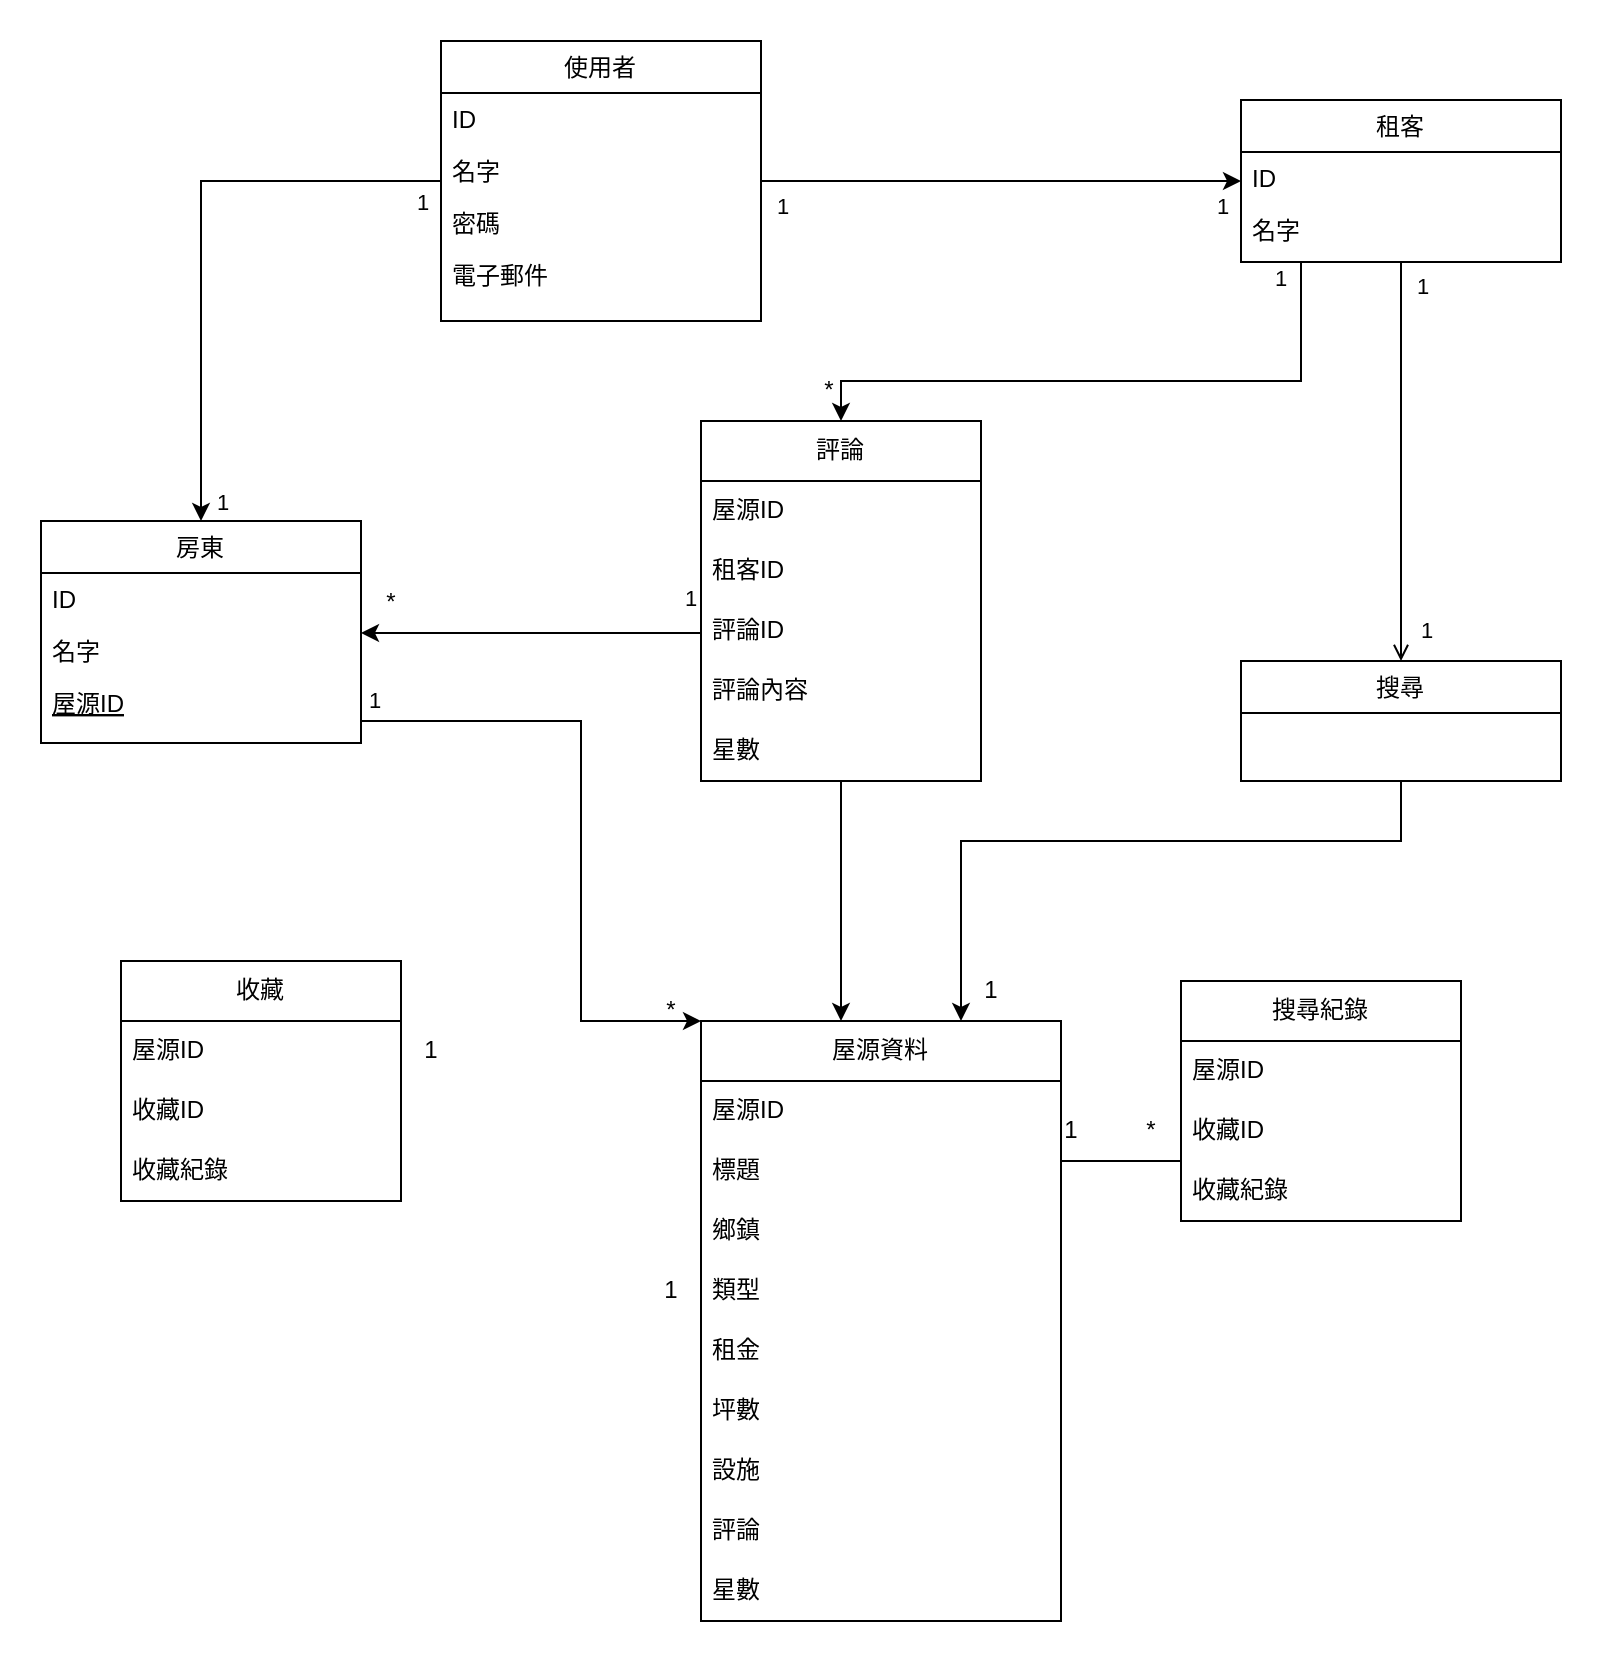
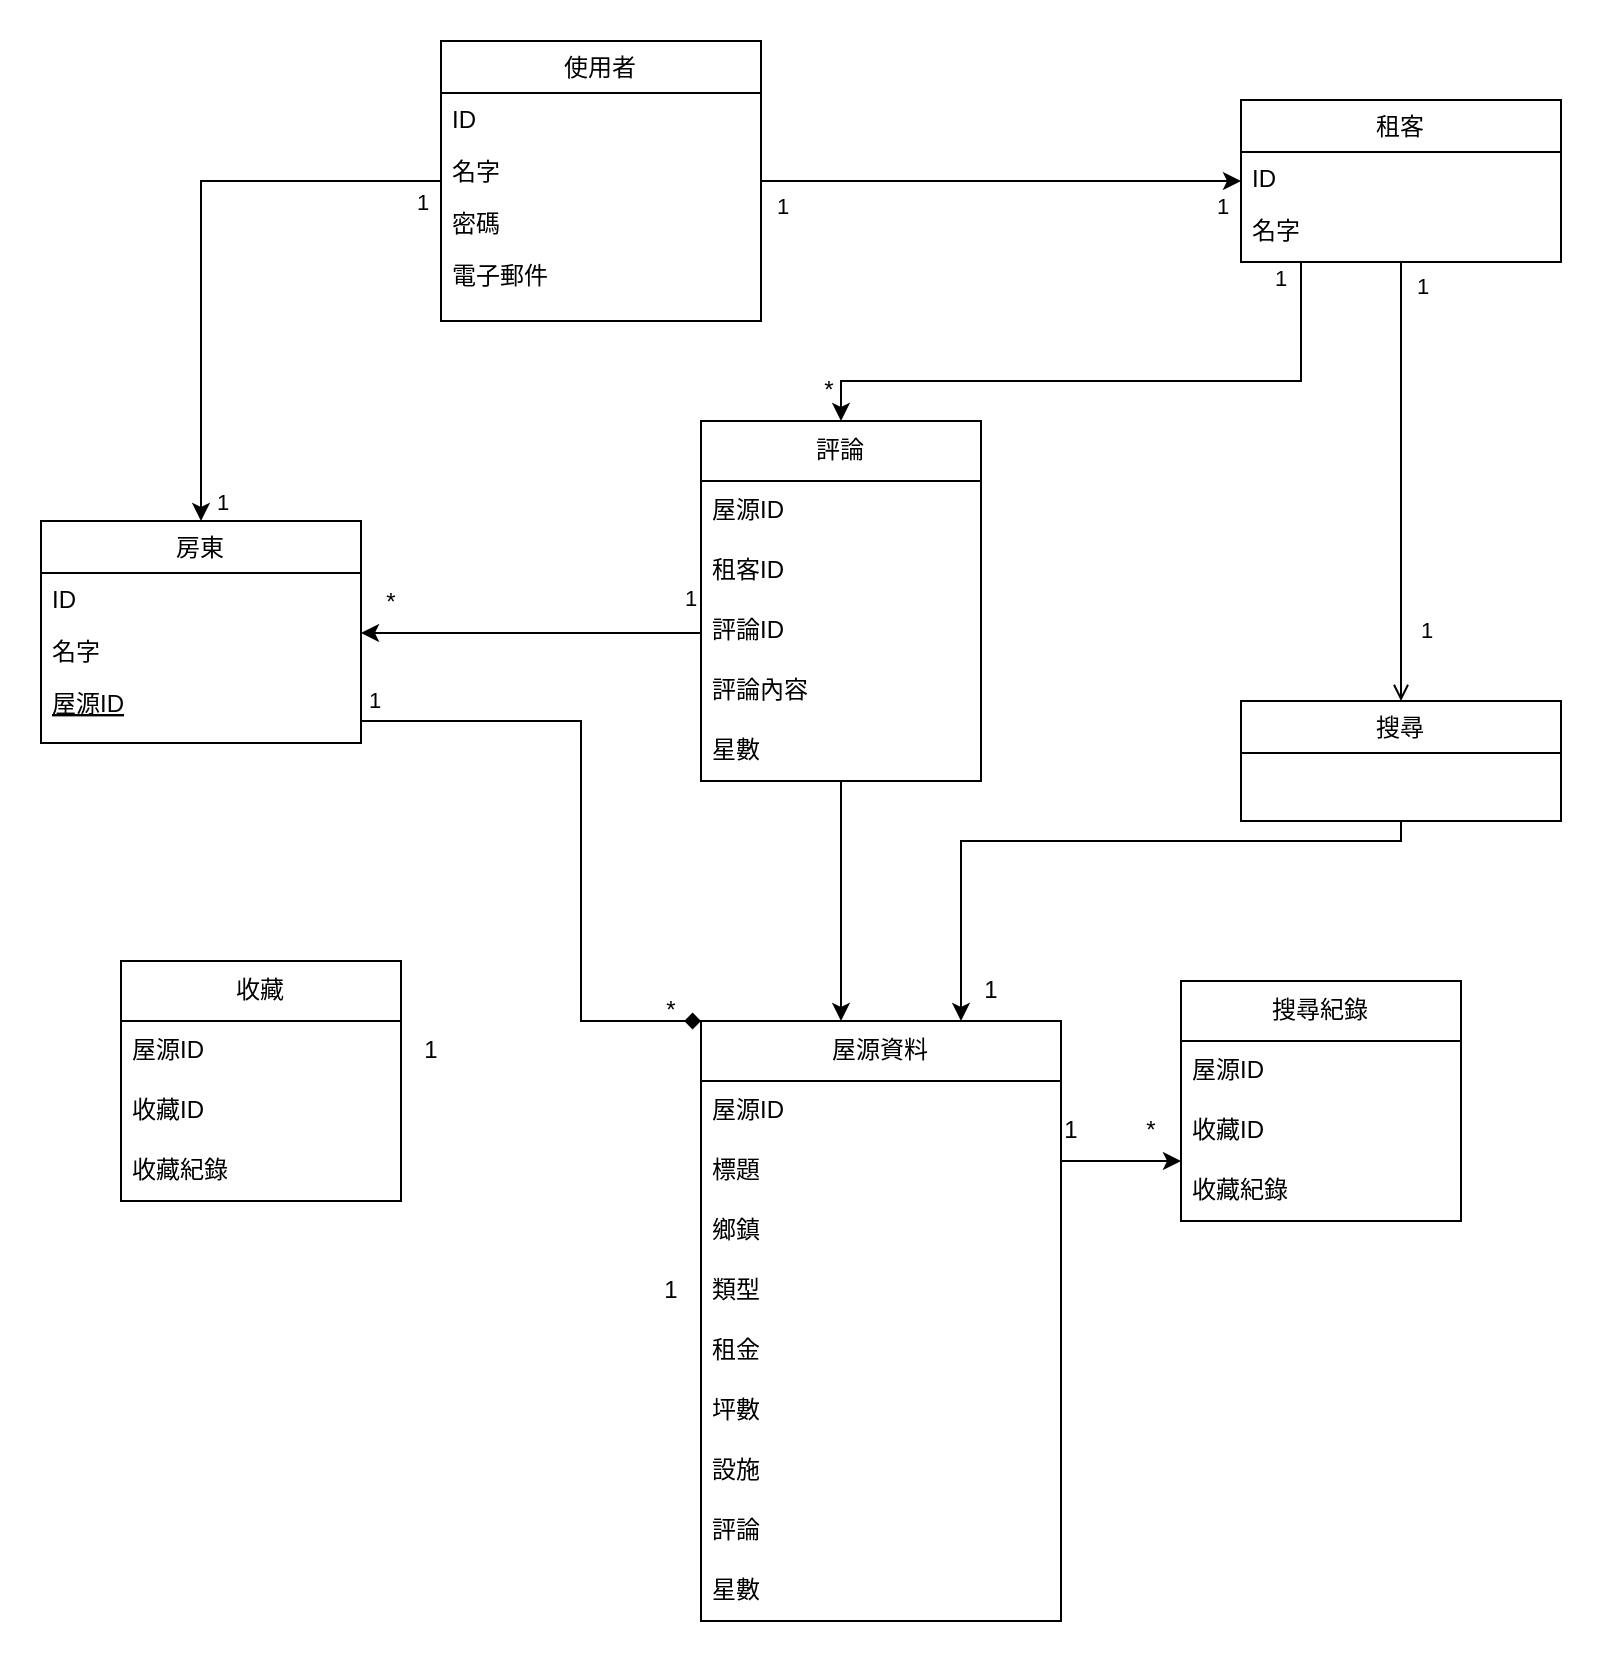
node "搜尋": moved (1401, 721) -> (1401, 761)
edge "房東" -> "屋源資料": arrowhead classic -> diamond
edge "搜尋紀錄" -- "屋源資料": arrowhead none -> classic
